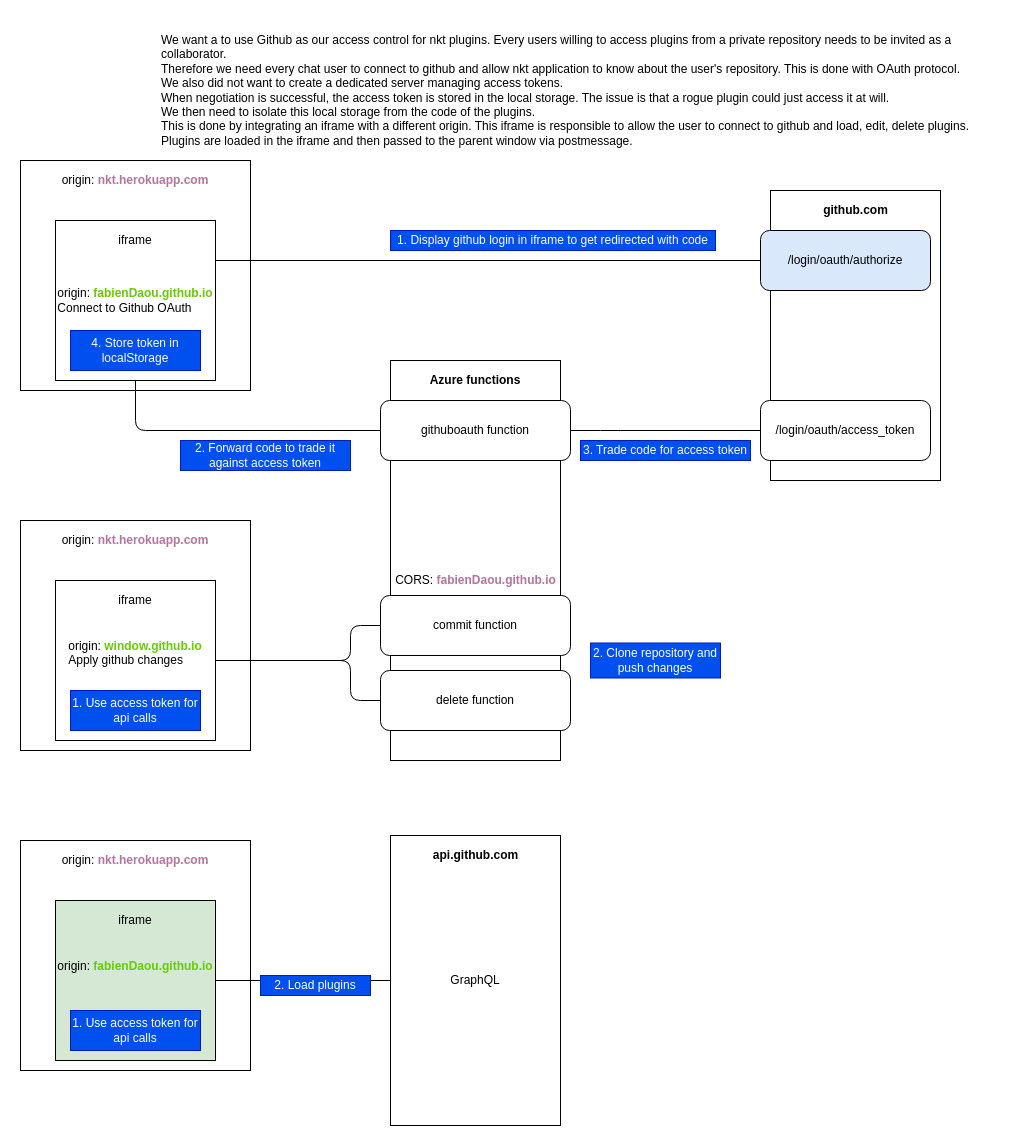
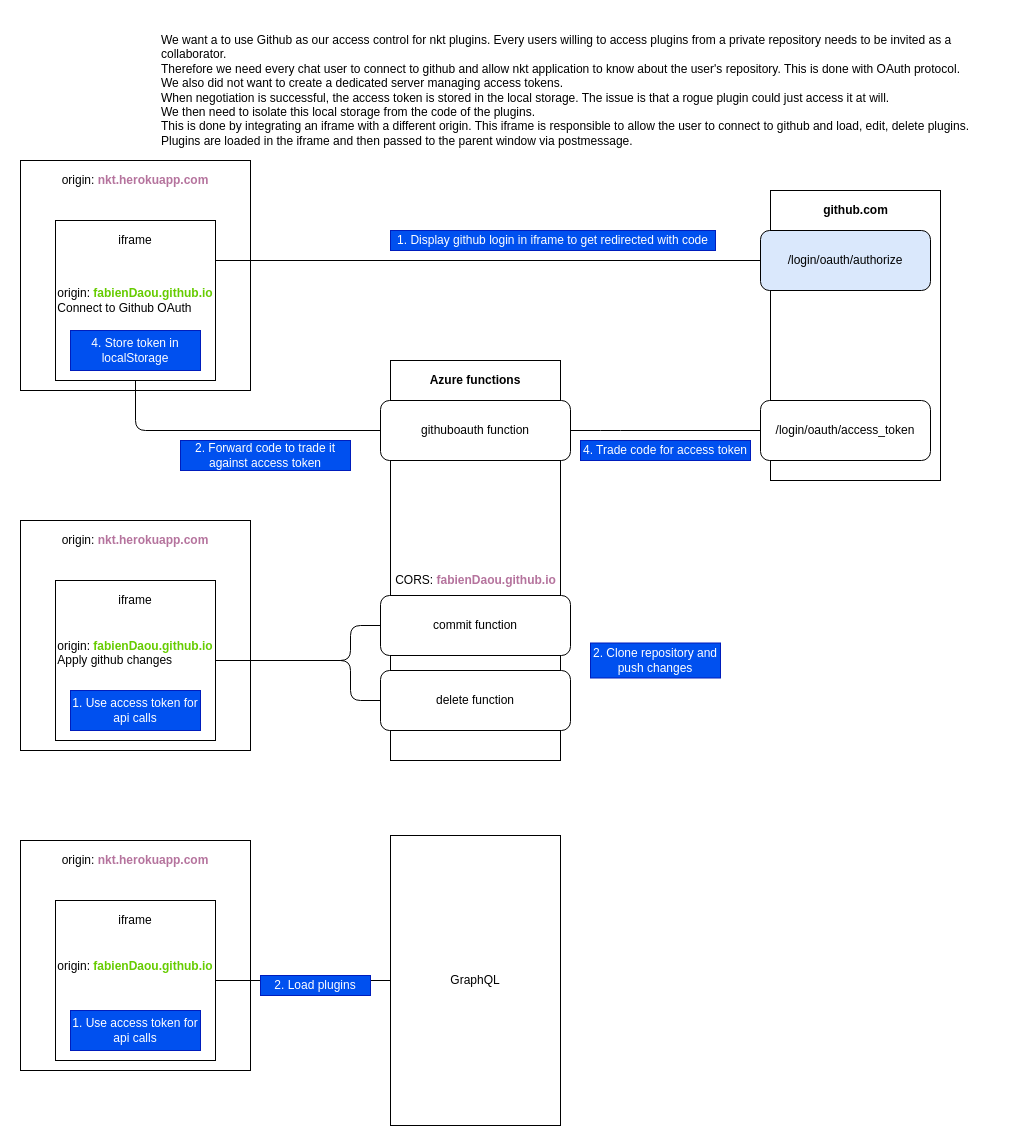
node "3. Trade code for access token": label "3. Trade code for access token" -> "4. Trade code for access token"
node "origin: window.github.io Apply github changes": label "origin: window.github.io Apply github changes" -> "origin: fabienDaou.github.io Apply github changes"
node "api.github.com": removed
node "origin: fabienDaou.github.io": fillcolor #d5e8d4 -> #ffffff
